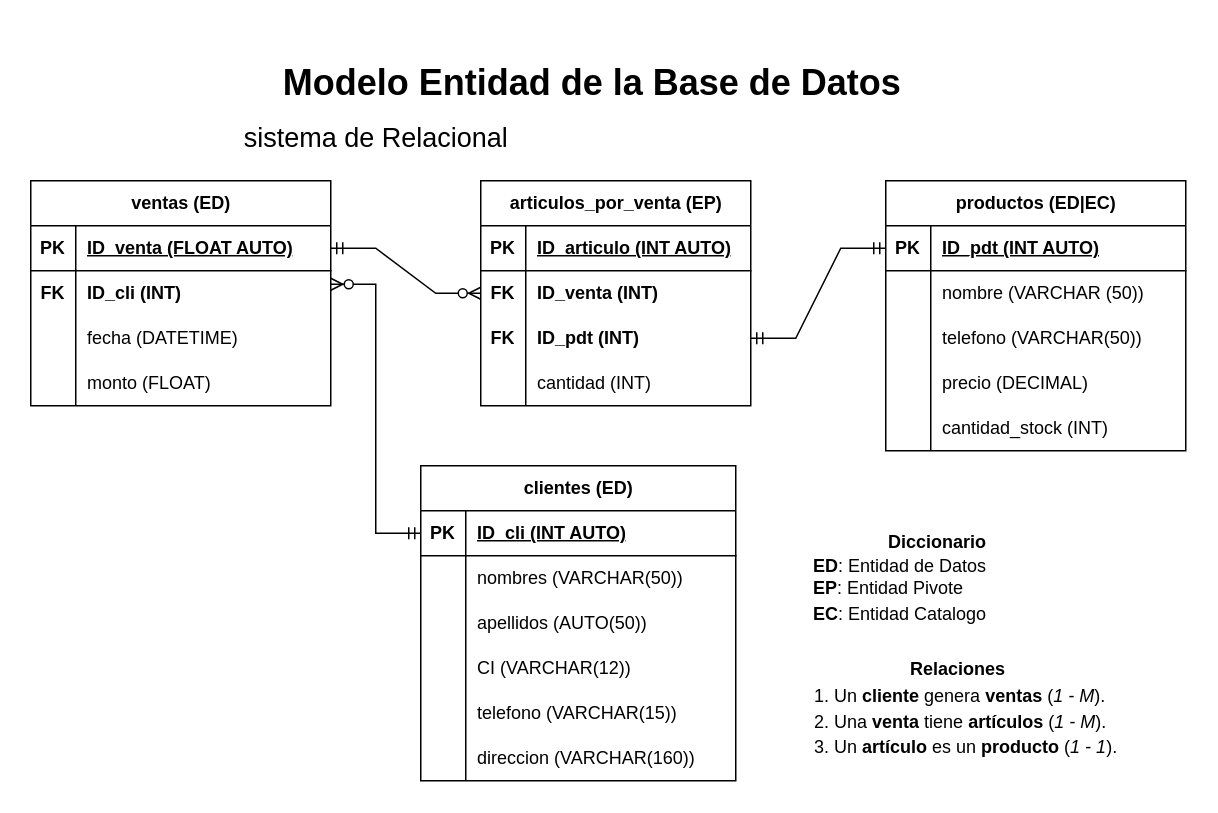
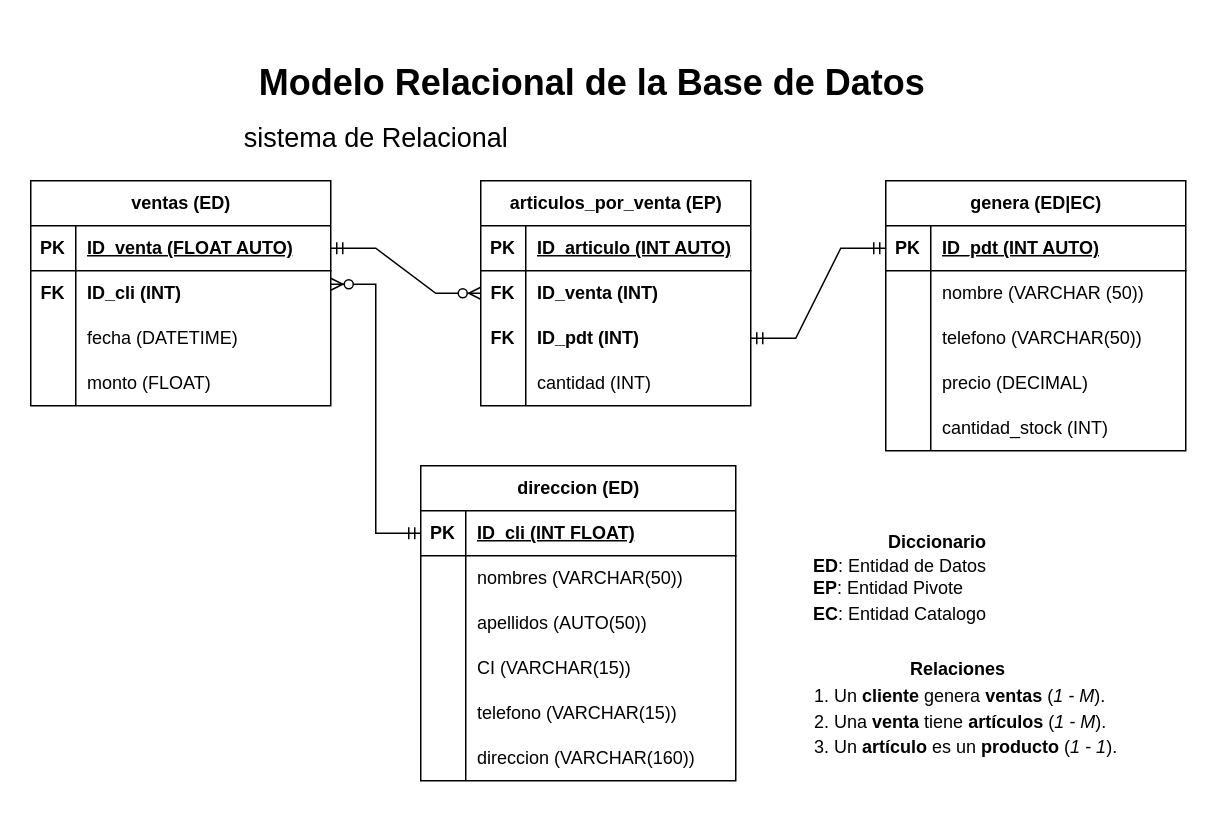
node "Modelo Entidad de la Base de Datos": label "Modelo Entidad de la Base de Datos" -> "Modelo Relacional de la Base de Datos"
node "productos (ED|EC)": label "productos (ED|EC)" -> "genera (ED|EC)"
node "clientes (ED)": label "clientes (ED)" -> "direccion (ED)"
node "ID_cli (INT AUTO)": label "ID_cli (INT AUTO)" -> "ID_cli (INT FLOAT)"
node "CI (VARCHAR(12))": label "CI (VARCHAR(12))" -> "CI (VARCHAR(15))"
